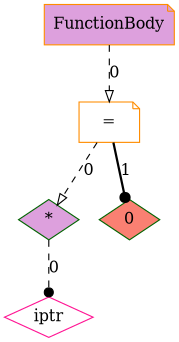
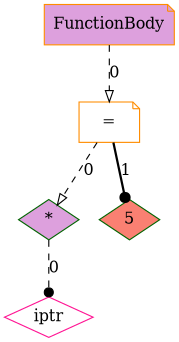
node "0": label "0" -> "5"
